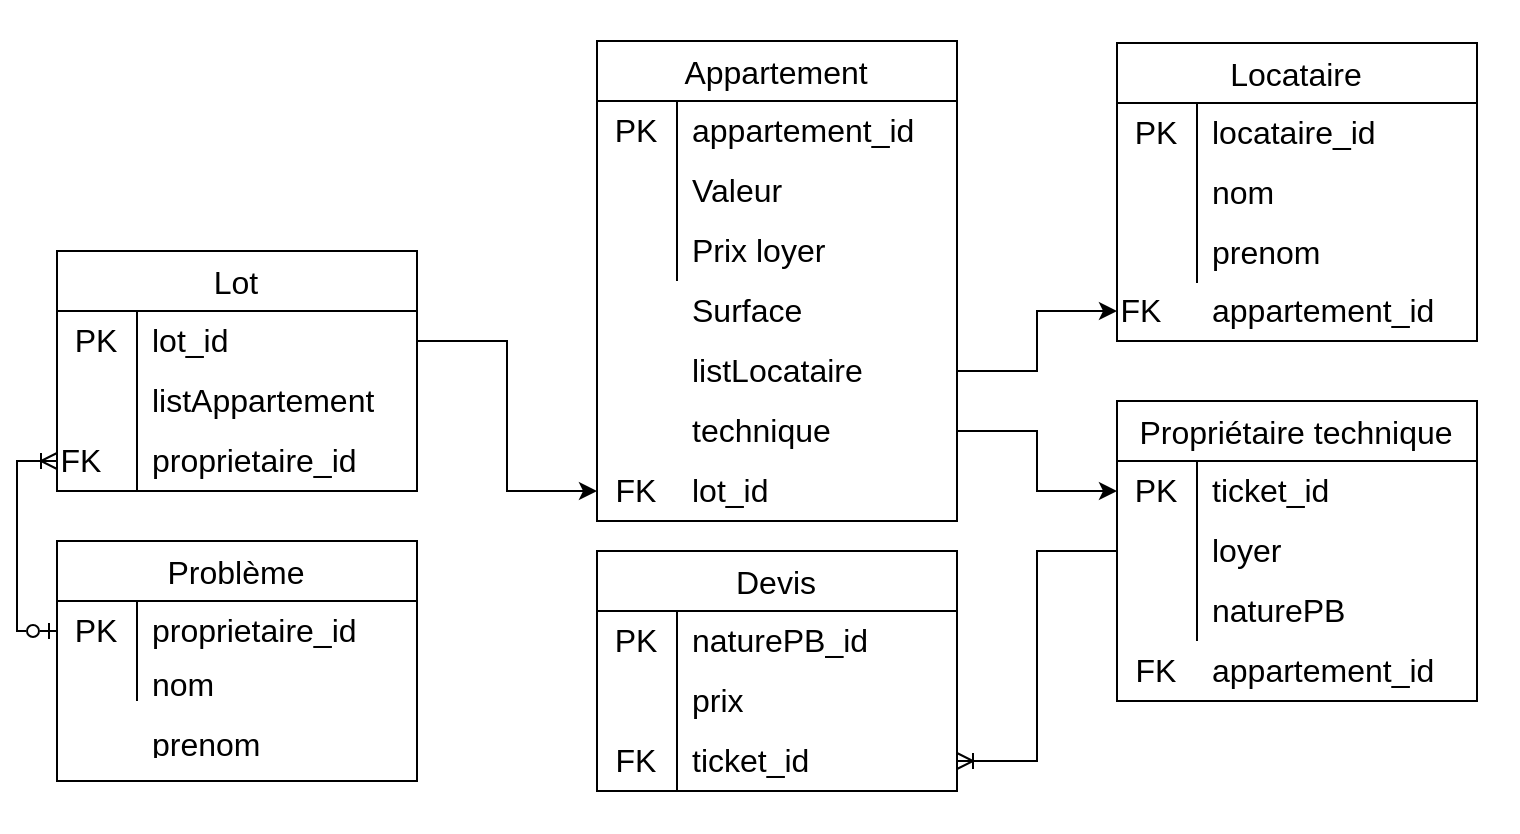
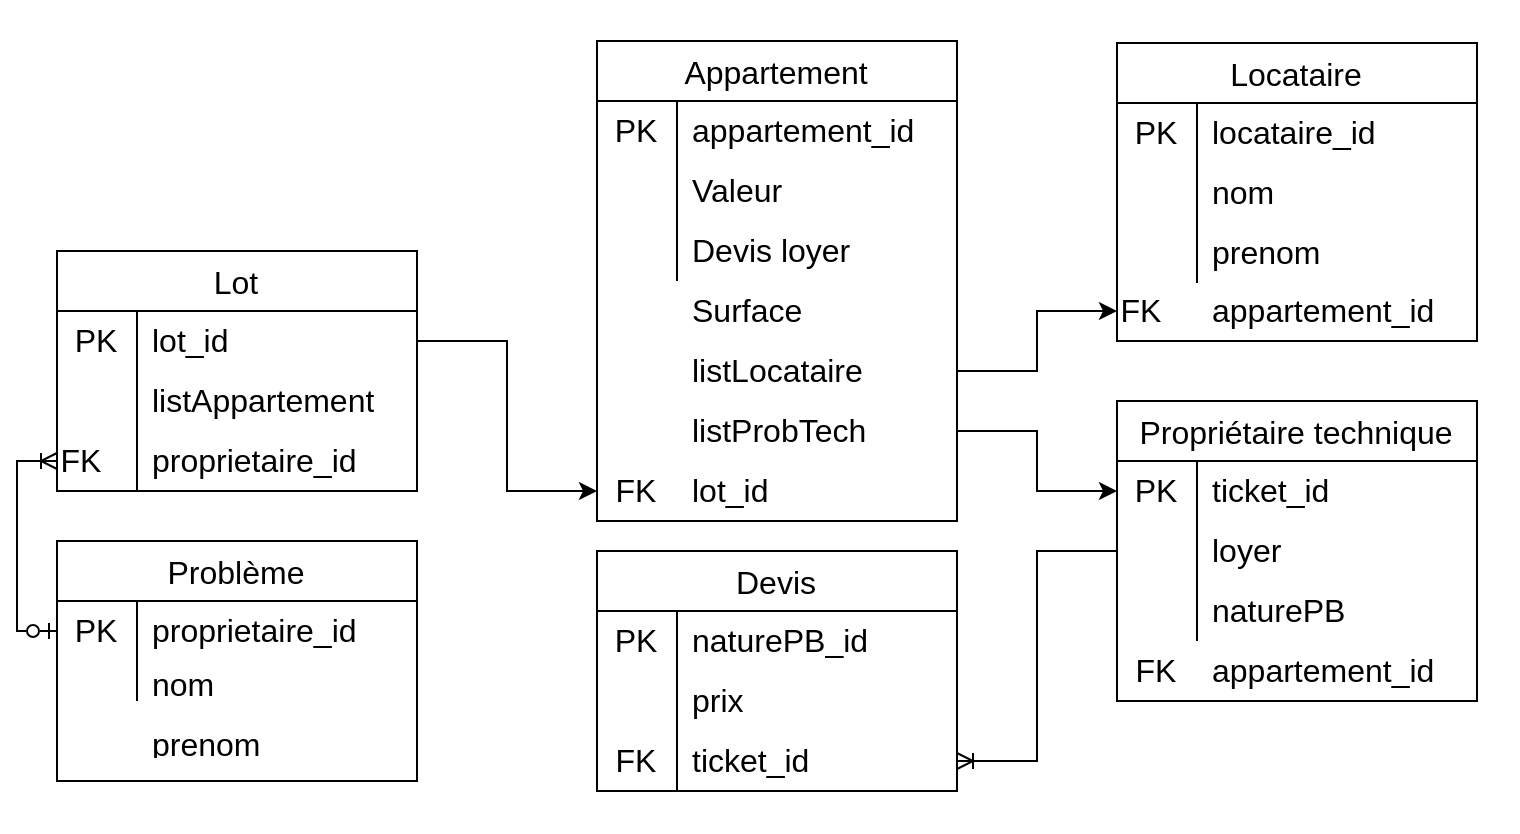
node "Prix loyer": label "Prix loyer" -> "Devis loyer"
node "technique": label "technique" -> "listProbTech"
